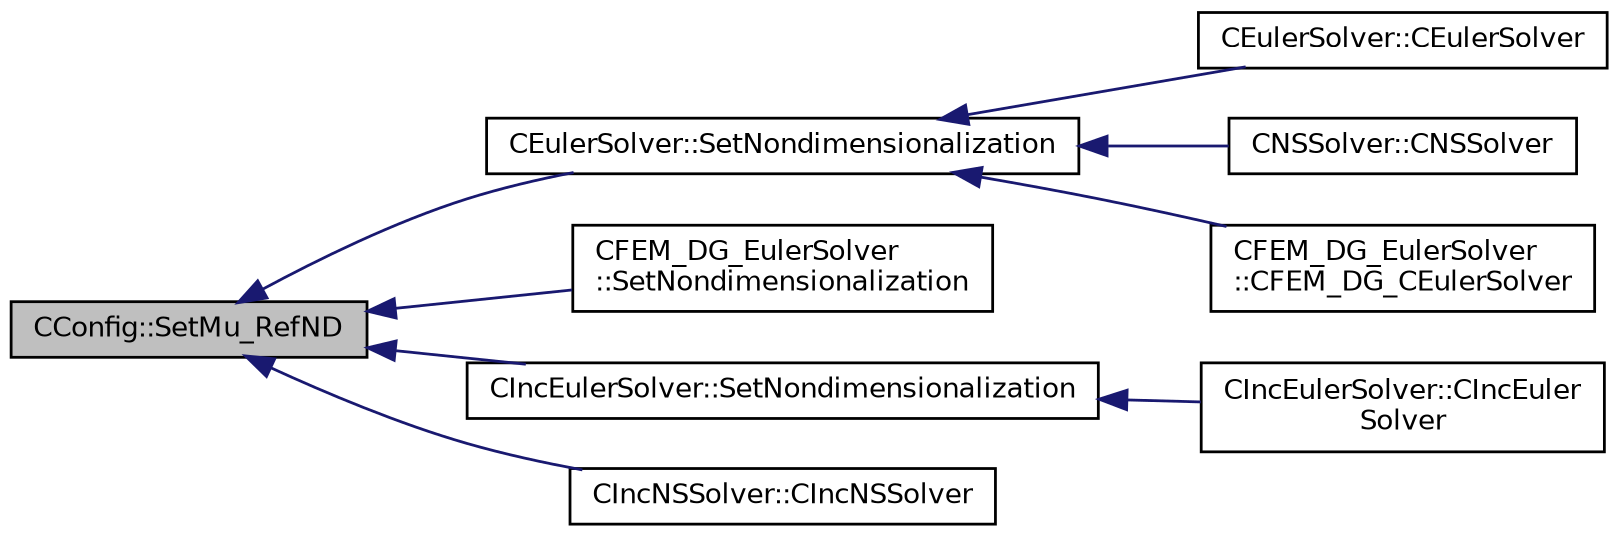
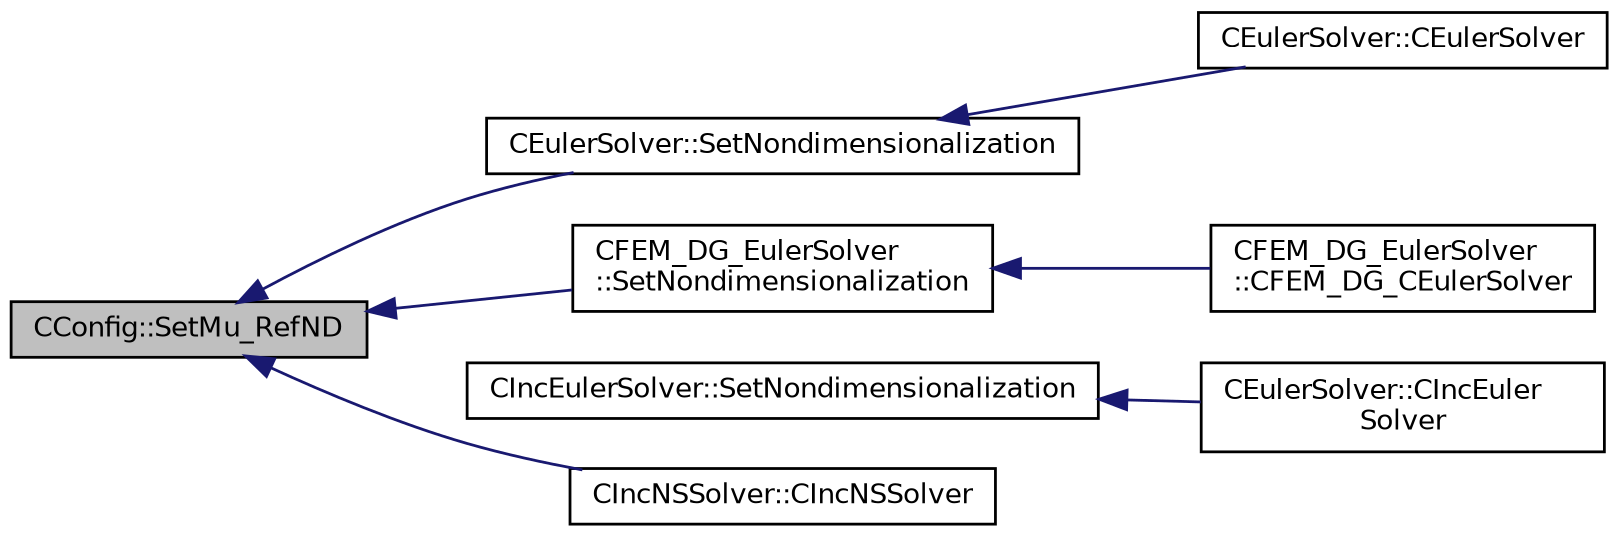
node "CNSSolver::CNSSolver": removed
edge "CFEM_DG_EulerSolver ::CFEM_DG_CEulerSolver" -> "CEulerSolver::SetNondimensionalization": now "CFEM_DG_EulerSolver ::CFEM_DG_CEulerSolver" -> "CFEM_DG_EulerSolver ::SetNondimensionalization"
edge "CIncEulerSolver::SetNondimensionalization" -> "CConfig::SetMu_RefND": removed
node "CIncEulerSolver::CIncEuler Solver": label "CIncEulerSolver::CIncEuler Solver" -> "CEulerSolver::CIncEuler Solver"
